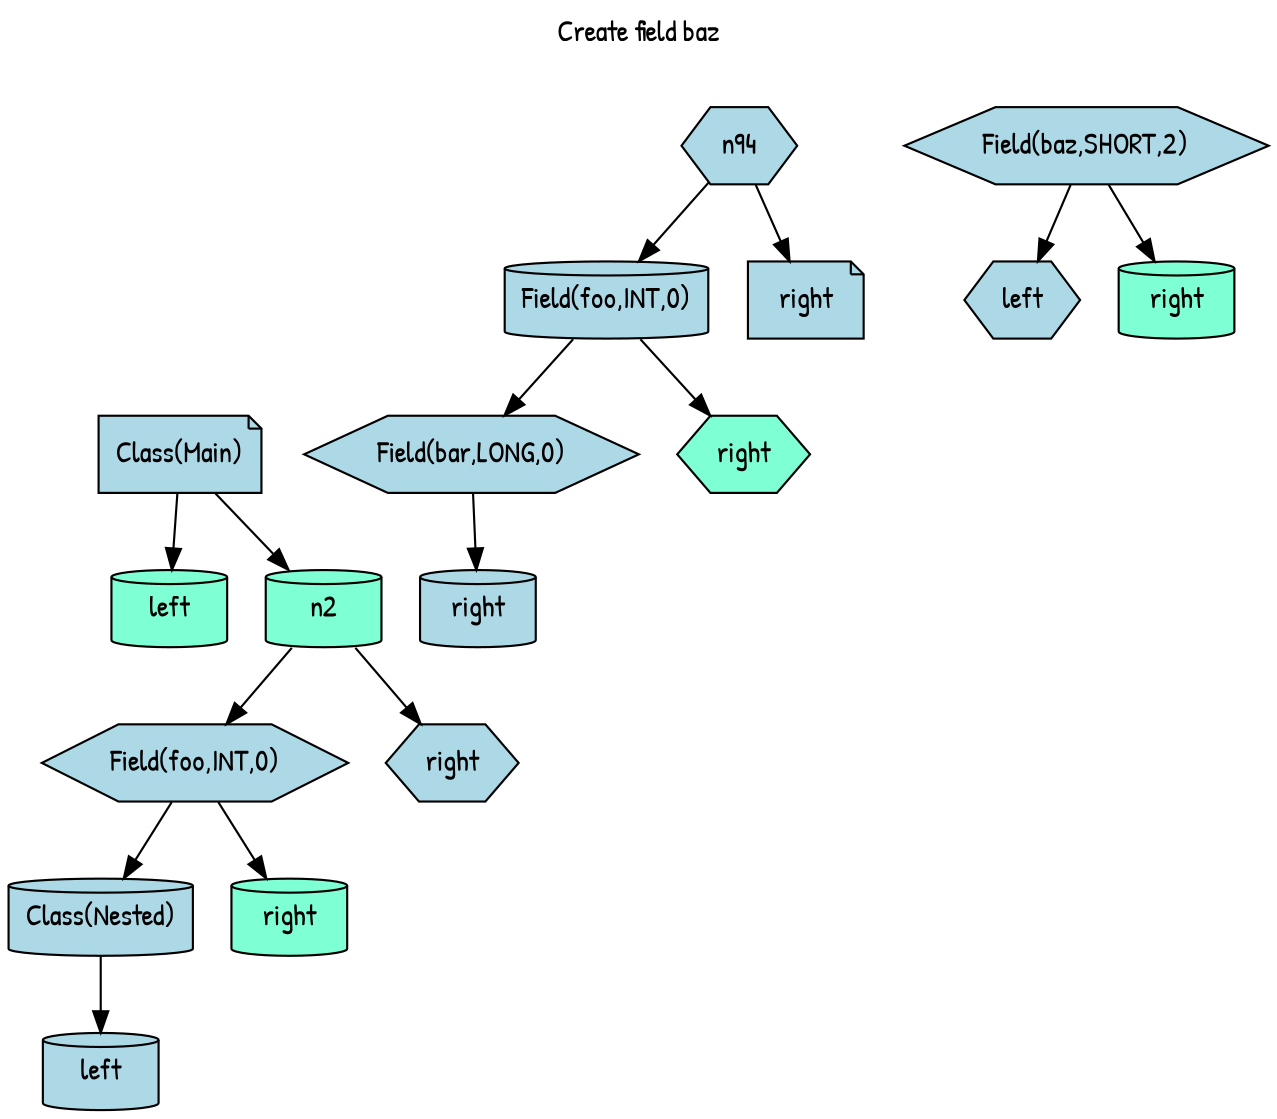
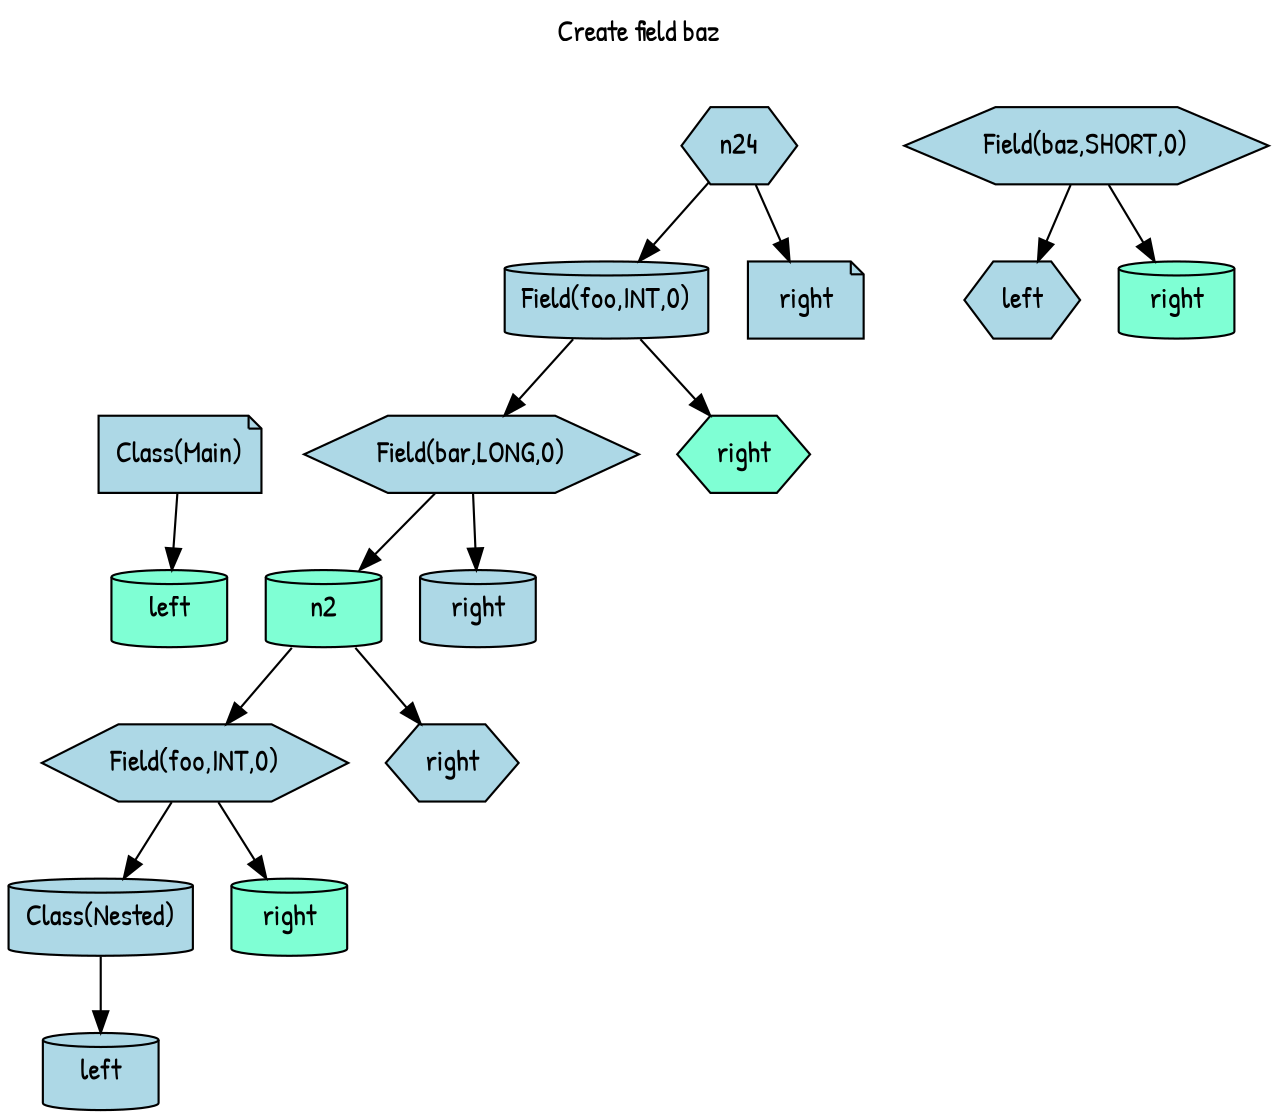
node "n94": label "n94" -> "n24"
node "Field(baz,SHORT,2)": label "Field(baz,SHORT,2)" -> "Field(baz,SHORT,0)"
edge "Class(Main)" -> "n2": now "Field(bar,LONG,0)" -> "n2"
